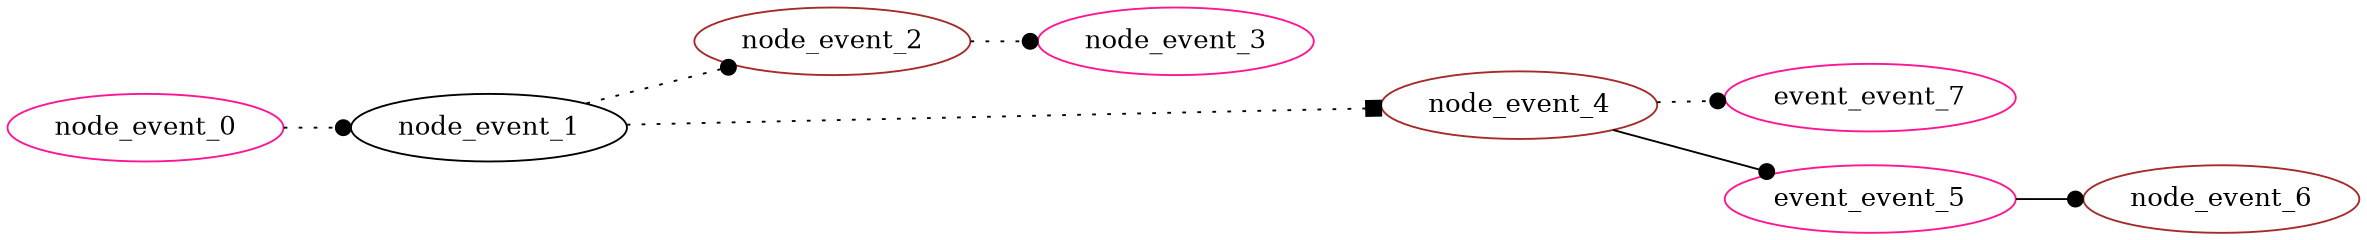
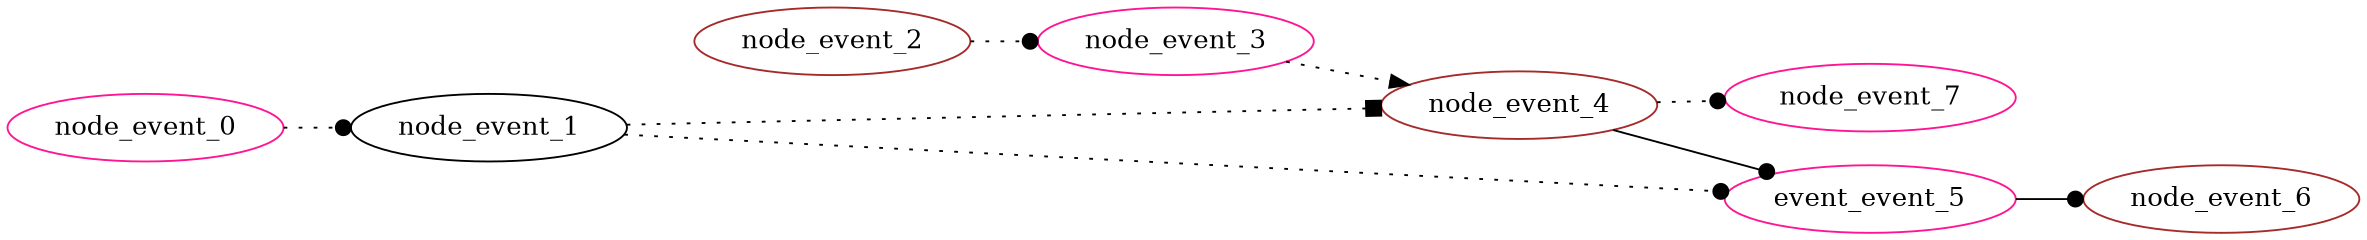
edge "node_event_3" -> "node_event_4": added
edge "node_event_1" -> "node_event_2": now "node_event_1" -> "event_event_5"
node "event_event_7": label "event_event_7" -> "node_event_7"
